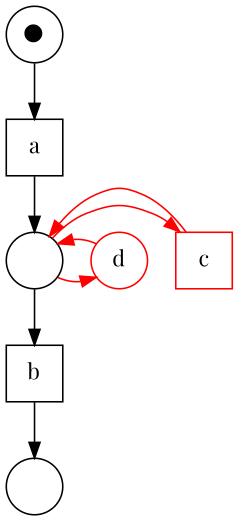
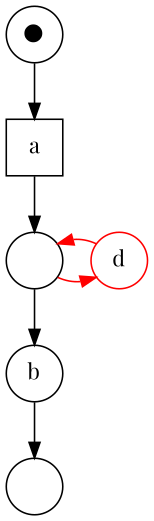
node "c": removed
node "b": shape box -> circle
